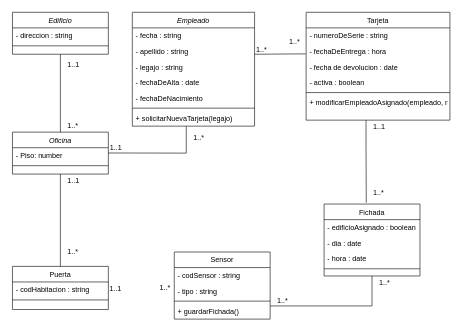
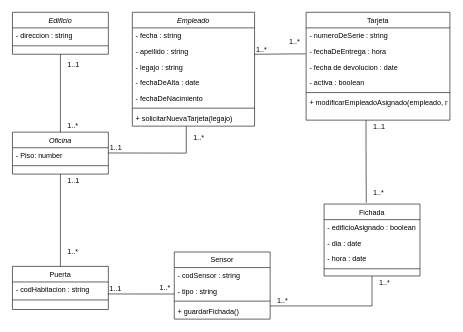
edge "- codHabitacion : string" -- "- tipo : string": added
